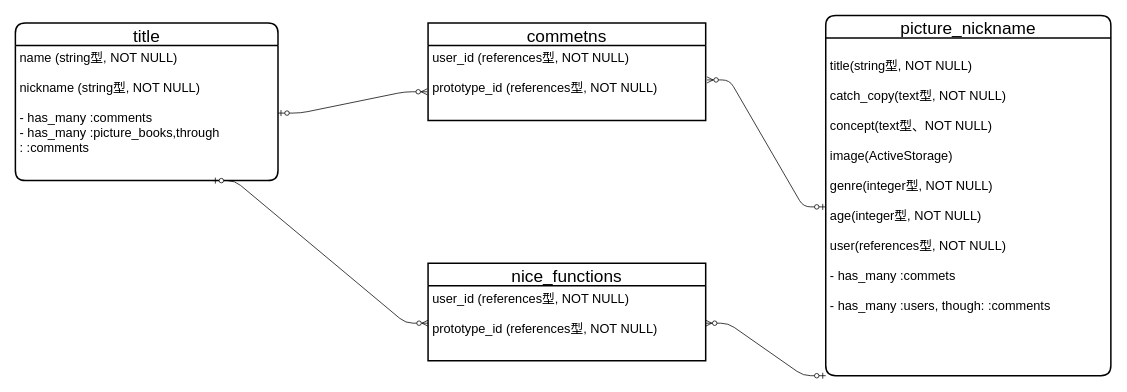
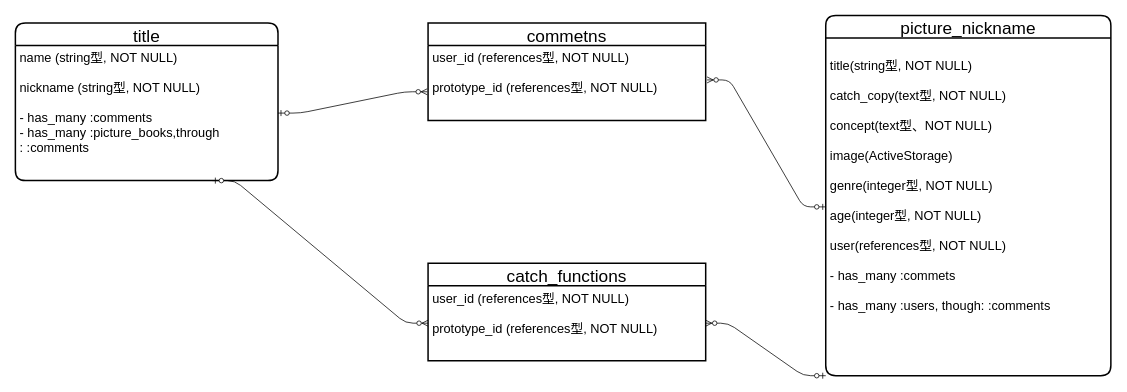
node "nice_functions": label "nice_functions" -> "catch_functions"
